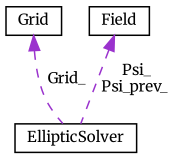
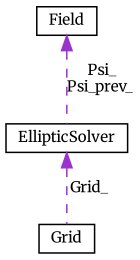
edge "EllipticSolver" -> "Grid": reversed
